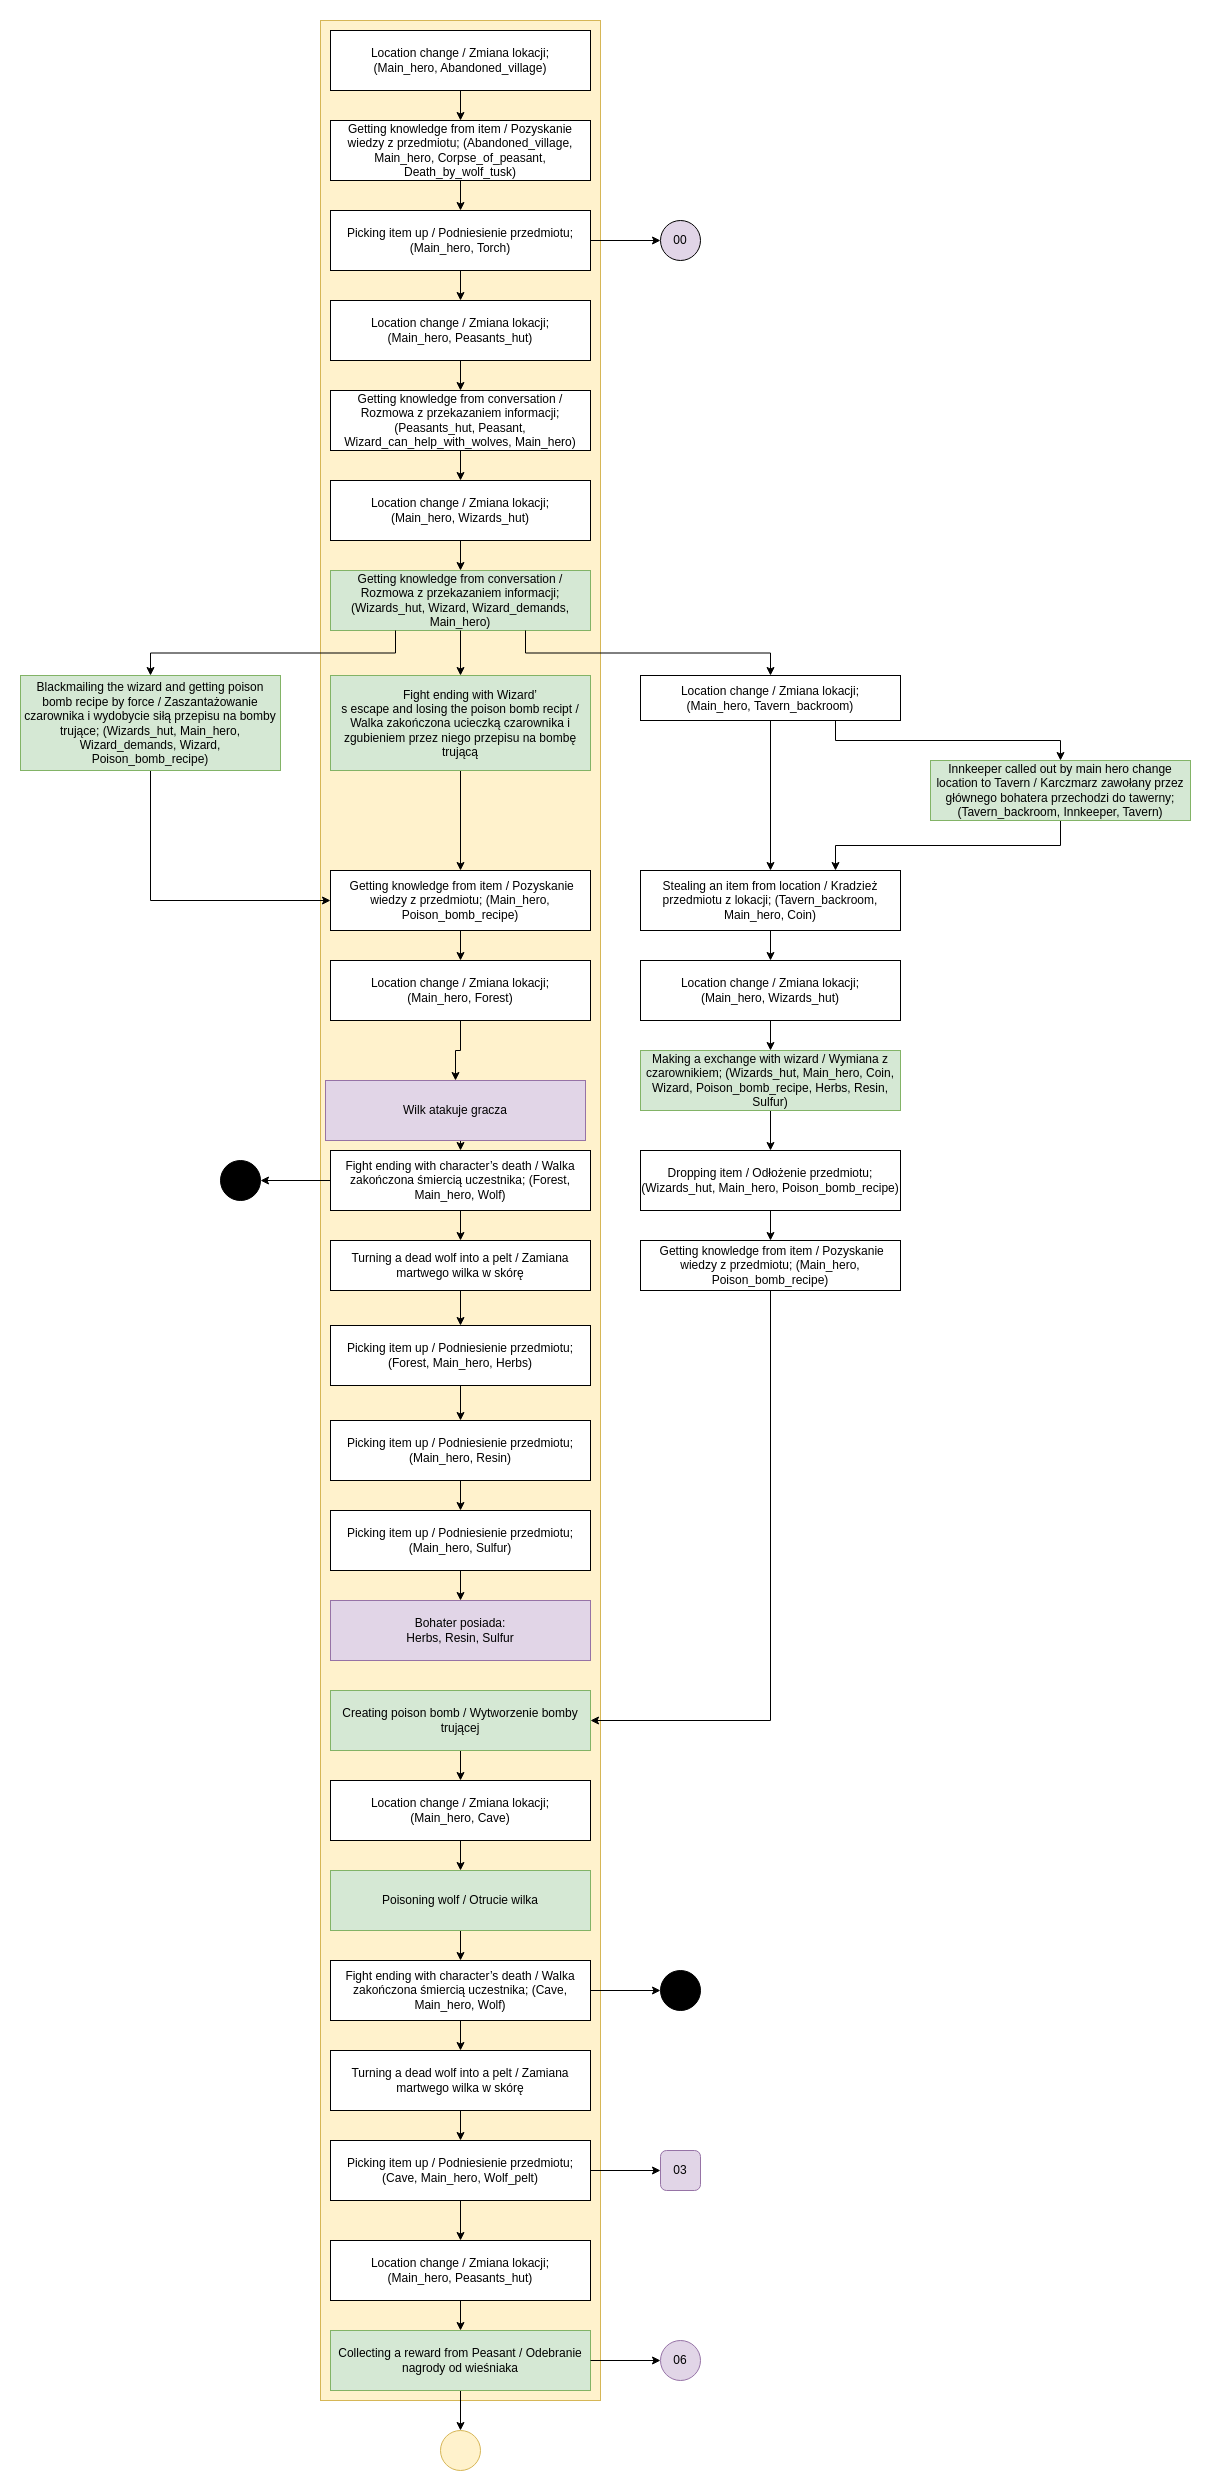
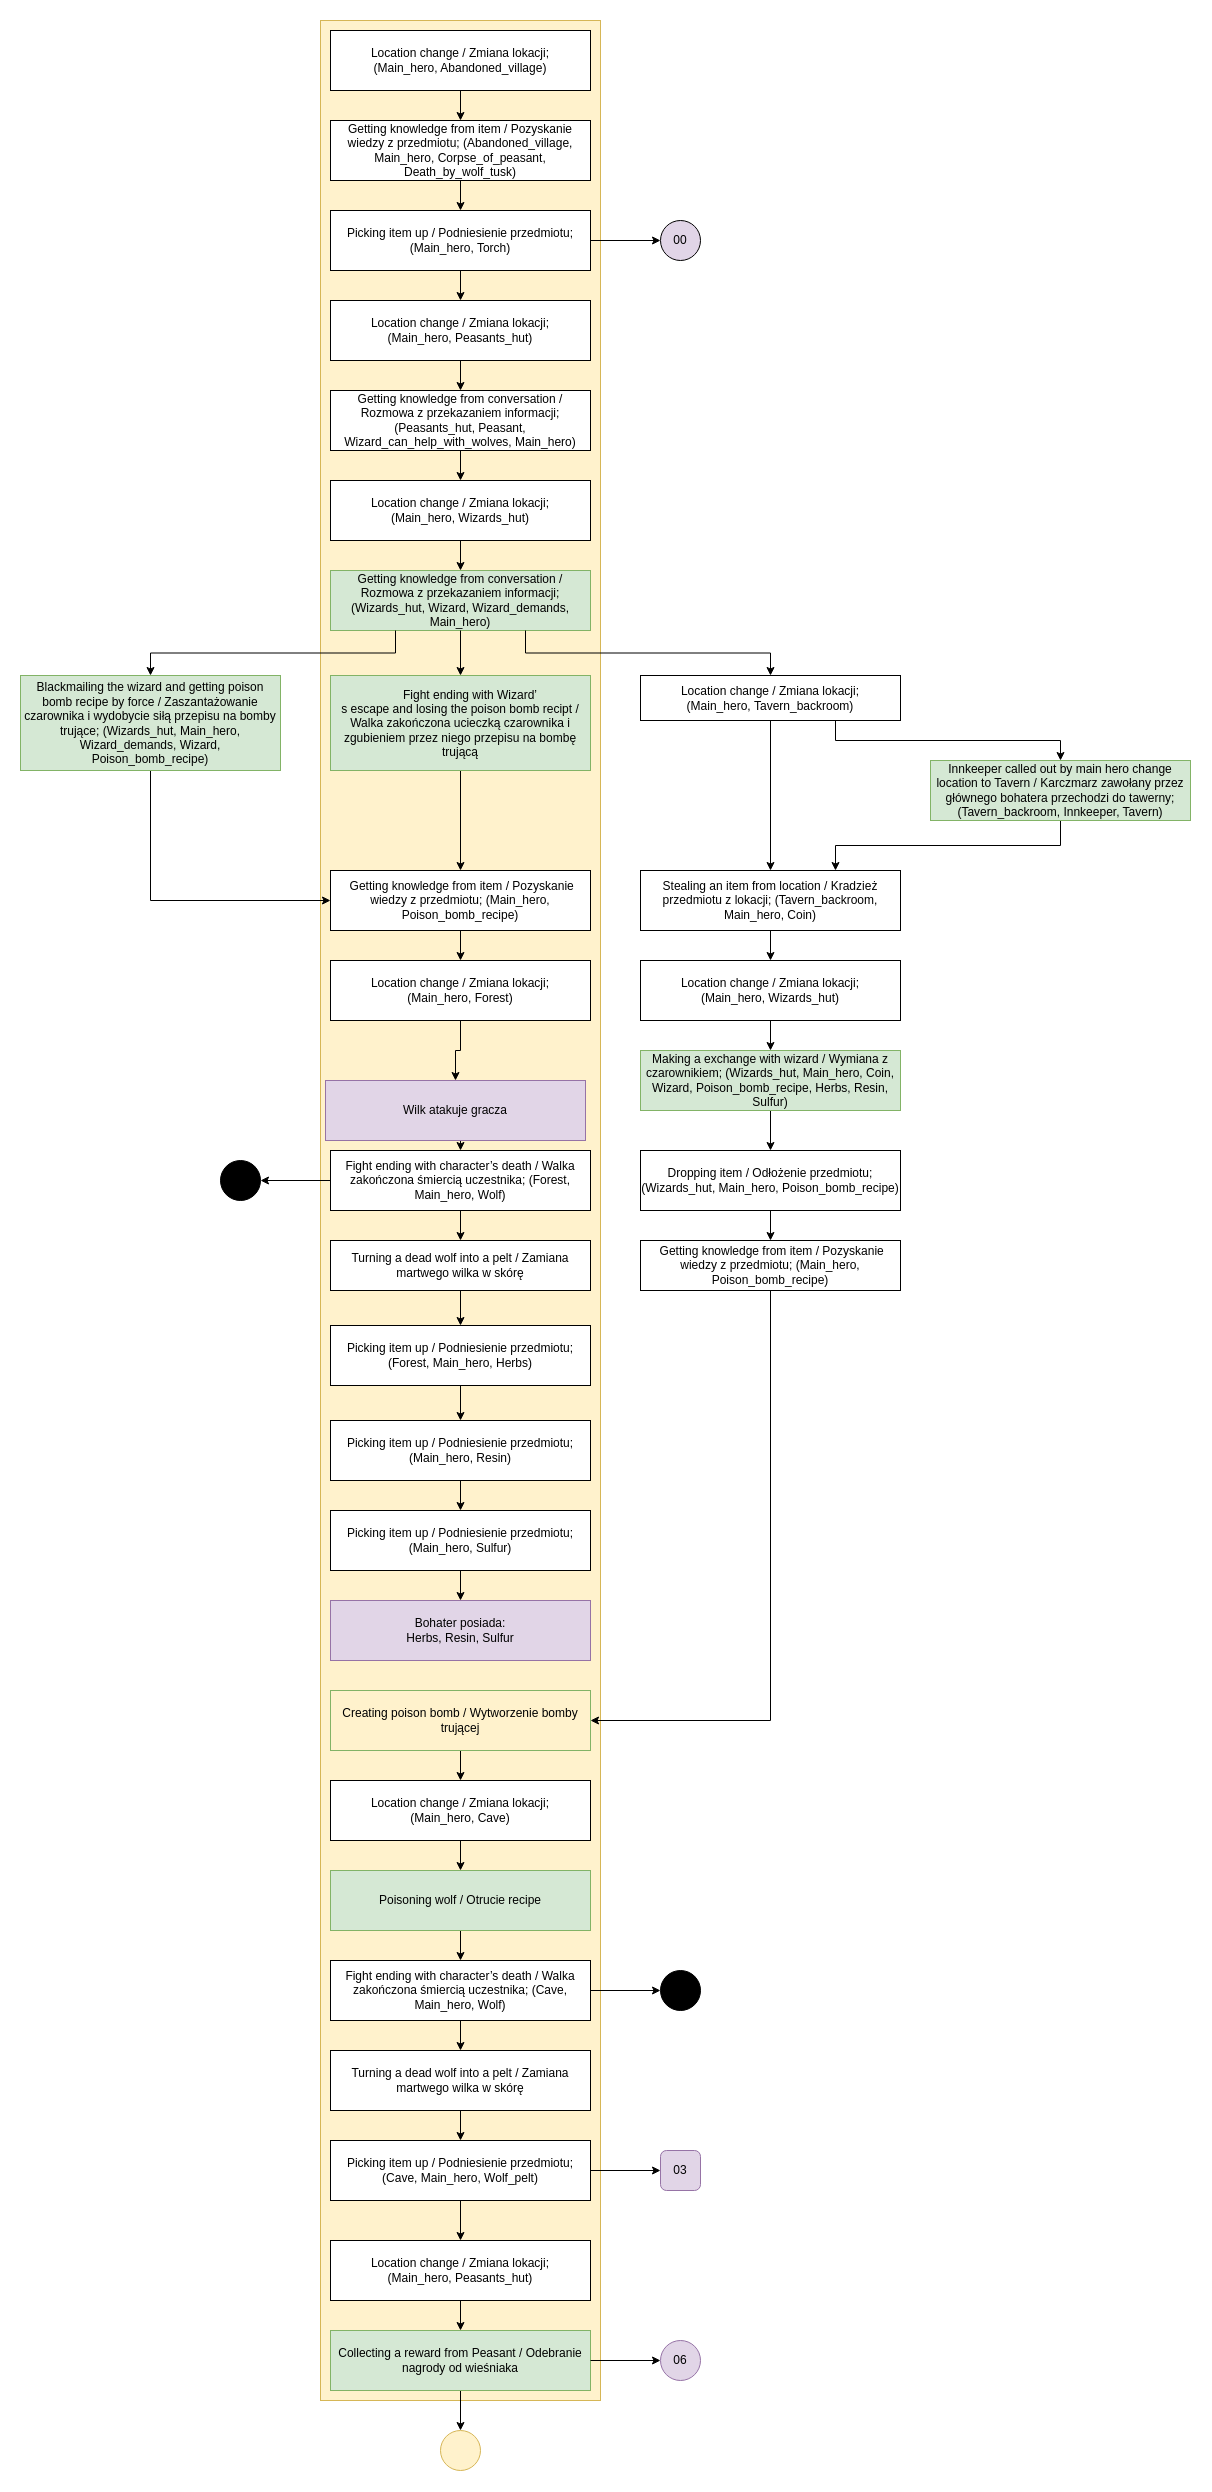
node "Creating poison bomb / Wytworzenie bomby trującej": fillcolor #d5e8d4 -> #fff2cc
node "Poisoning wolf / Otrucie wilka": label "Poisoning wolf / Otrucie wilka" -> "Poisoning wolf / Otrucie recipe"
